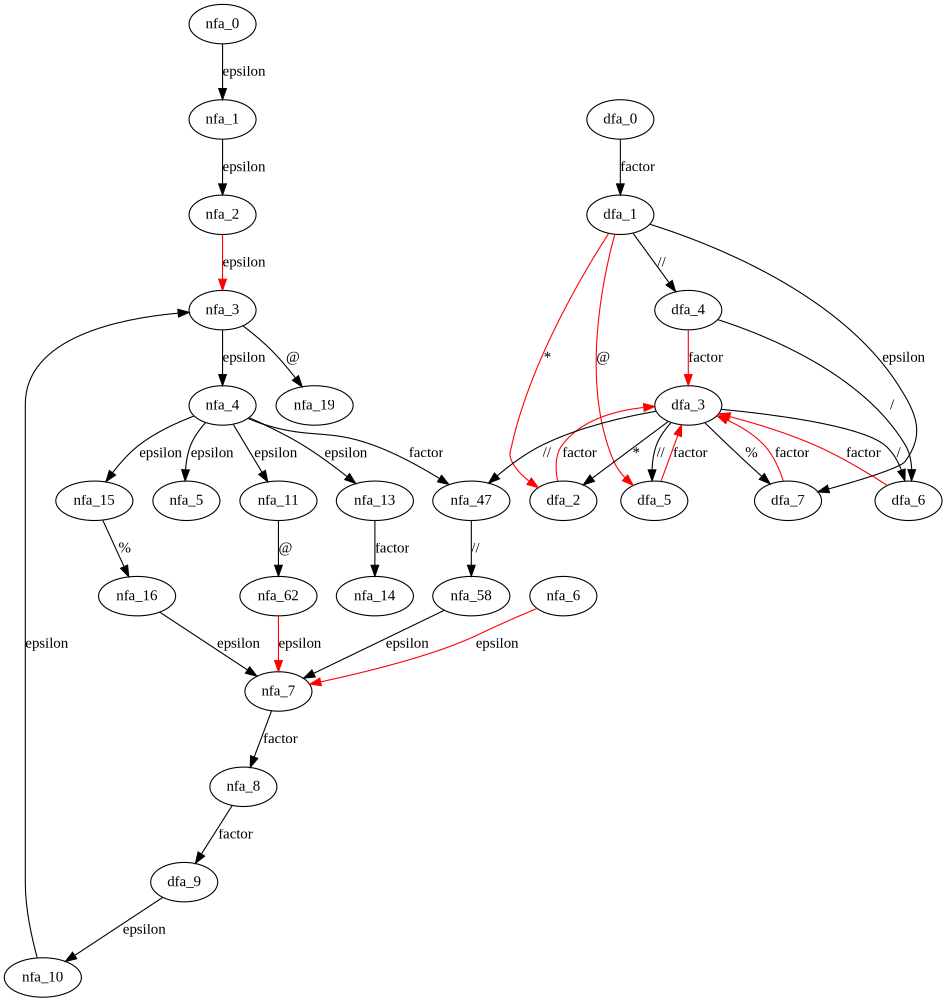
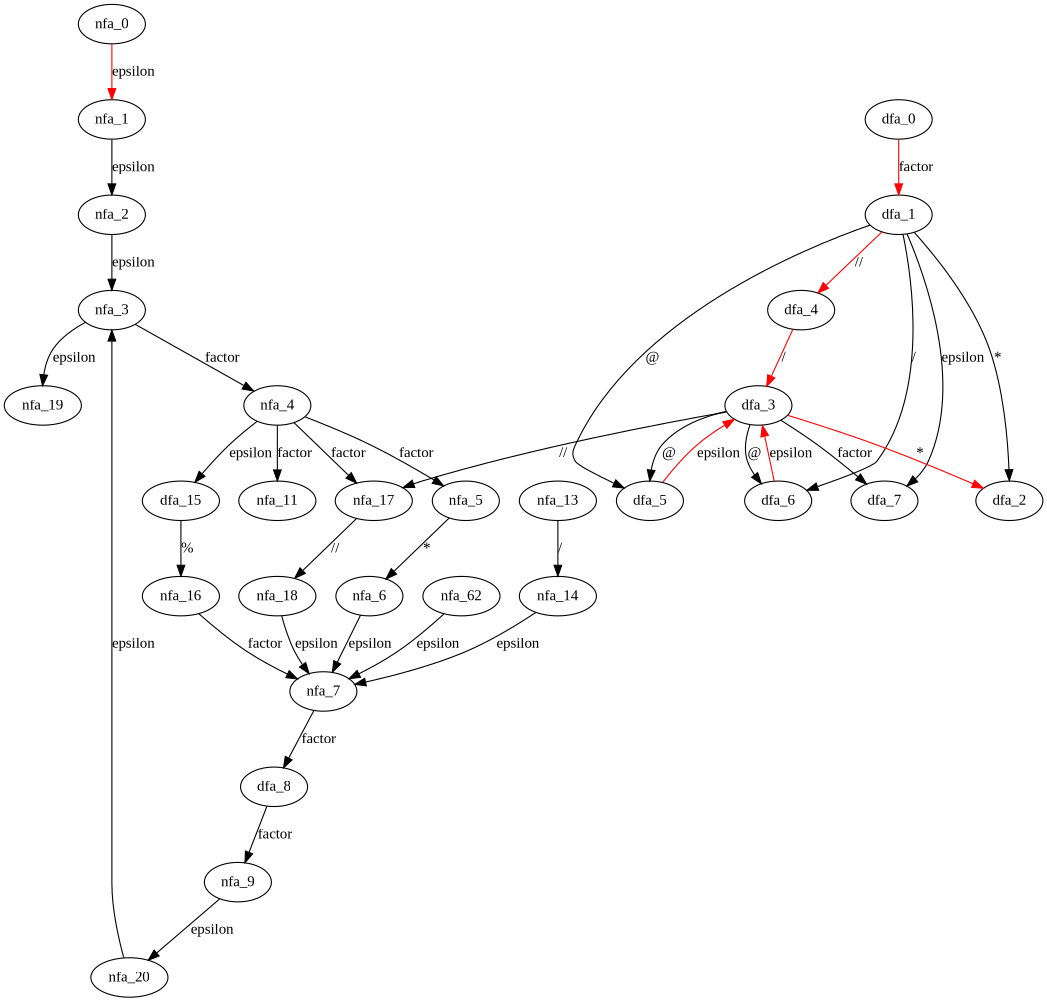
edge "nfa_0" -> "nfa_1": color black -> red
edge "dfa_0" -> "dfa_1": color black -> red
edge "nfa_2" -> "nfa_3": color red -> black
edge "dfa_1" -> "dfa_4": color black -> red
edge "dfa_1" -> "dfa_2": color red -> black
edge "nfa_3" -> "nfa_4": label "epsilon" -> "factor"
edge "nfa_3" -> "nfa_19": label "@" -> "epsilon"
edge "dfa_1" -> "dfa_5": color red -> black
edge "dfa_4" -> "dfa_3": label "factor" -> "/"
edge "dfa_4" -> "dfa_6": now "dfa_1" -> "dfa_6"
edge "nfa_4" -> "nfa_13": removed, label "epsilon"
edge "dfa_2" -> "dfa_3": removed, label "factor"
edge "dfa_7" -> "dfa_3": removed, label "factor"
edge "dfa_3" -> "dfa_2": color black -> red
edge "nfa_4" -> "nfa_5": label "epsilon" -> "factor"
edge "nfa_4" -> "nfa_11": label "epsilon" -> "factor"
edge "dfa_3" -> "dfa_5": label "//" -> "@"
edge "dfa_5" -> "dfa_3": label "factor" -> "epsilon"
edge "dfa_3" -> "dfa_7": label "%" -> "factor"
edge "dfa_6" -> "dfa_3": label "factor" -> "epsilon"
edge "dfa_3" -> "dfa_6": label "/" -> "@"
node "nfa_15": label "nfa_15" -> "dfa_15"
node "nfa_47": label "nfa_47" -> "nfa_17"
edge "nfa_11" -> "nfa_62": removed, label "@"
edge "nfa_5" -> "nfa_6": added, label "*"
edge "nfa_13" -> "nfa_14": label "factor" -> "/"
node "nfa_58": label "nfa_58" -> "nfa_18"
edge "nfa_62" -> "nfa_7": color red -> black
edge "nfa_16" -> "nfa_7": label "epsilon" -> "factor"
edge "nfa_6" -> "nfa_7": color red -> black
edge "nfa_14" -> "nfa_7": added, label "epsilon"
node "nfa_8": label "nfa_8" -> "dfa_8"
node "dfa_9": label "dfa_9" -> "nfa_9"
node "nfa_10": label "nfa_10" -> "nfa_20"
